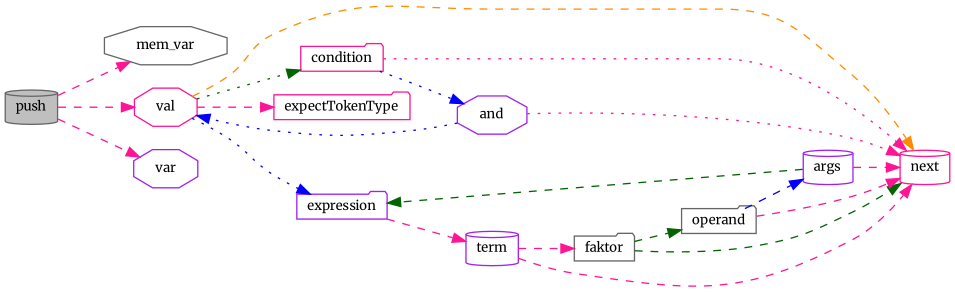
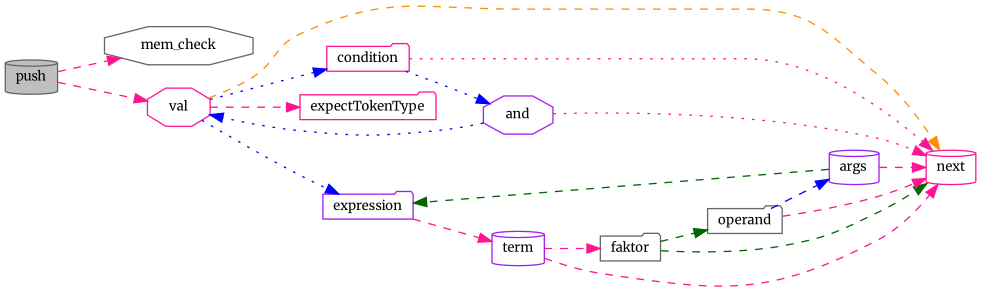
node "mem_var": label "mem_var" -> "mem_check"
edge "val" -> "condition": color darkgreen -> blue
node "var": removed
